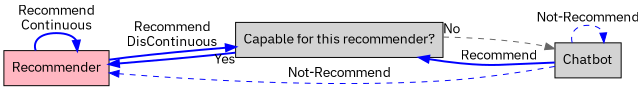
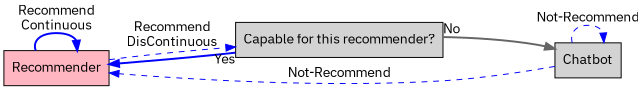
edge "Capable for this recommender?" -> "Chatbot": style dashed -> bold
edge "Recommender" -> "Capable for this recommender?": style bold -> dashed
edge "Chatbot" -> "Capable for this recommender?": removed, label "Recommend"
